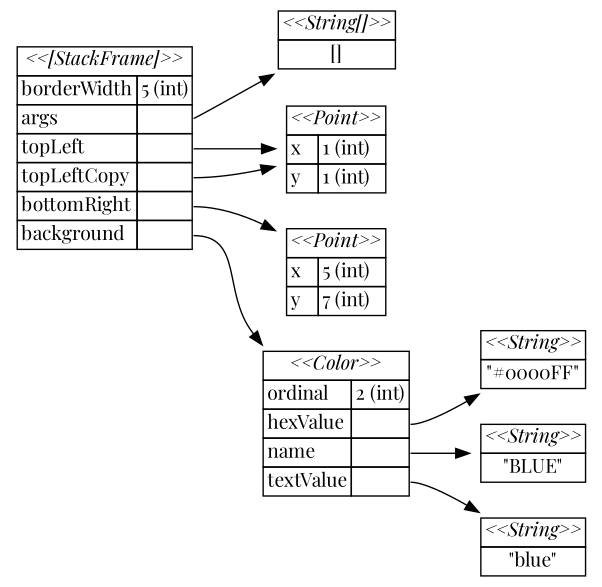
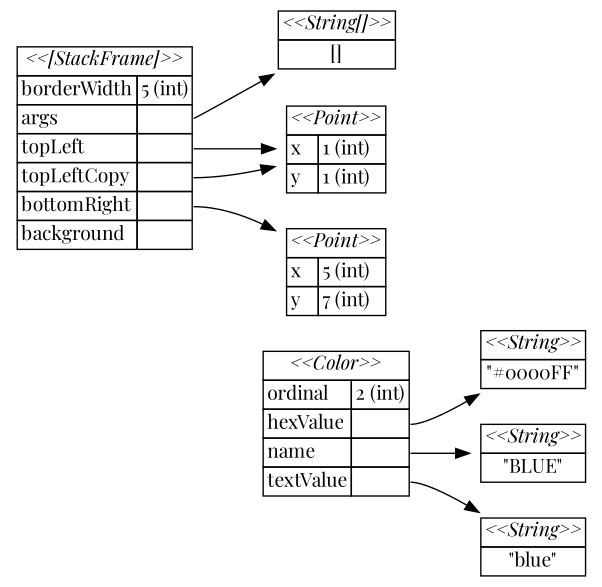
edge "borderWidth" -> "ordinal": removed
